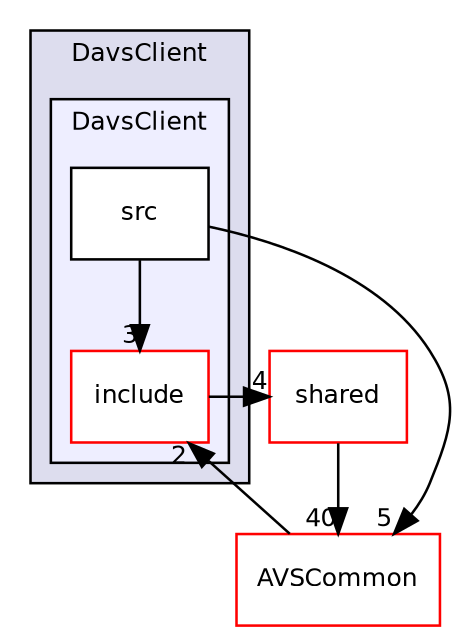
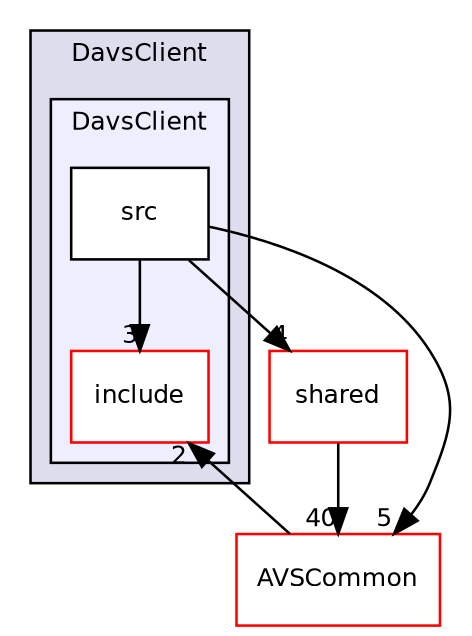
edge "include" -> "shared": now "src" -> "shared"
